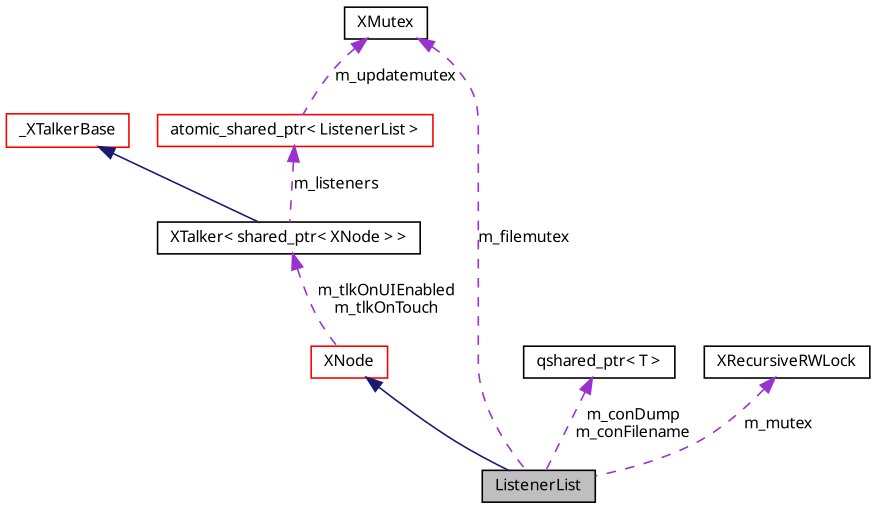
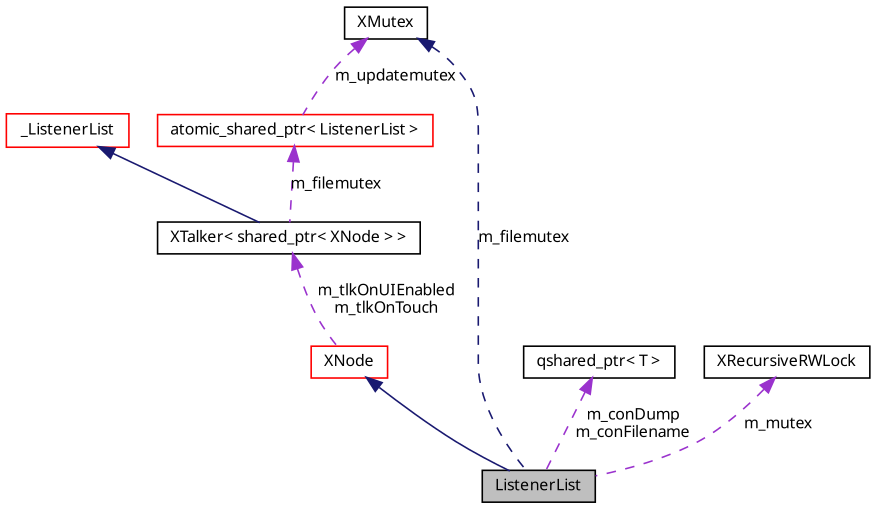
node "_XTalkerBase": label "_XTalkerBase" -> "_ListenerList"
edge "XTalker< shared_ptr< XNode > >" -> "atomic_shared_ptr< ListenerList >": label "m_listeners" -> "m_filemutex"
edge "ListenerList" -> "XMutex": color darkorchid3 -> midnightblue
